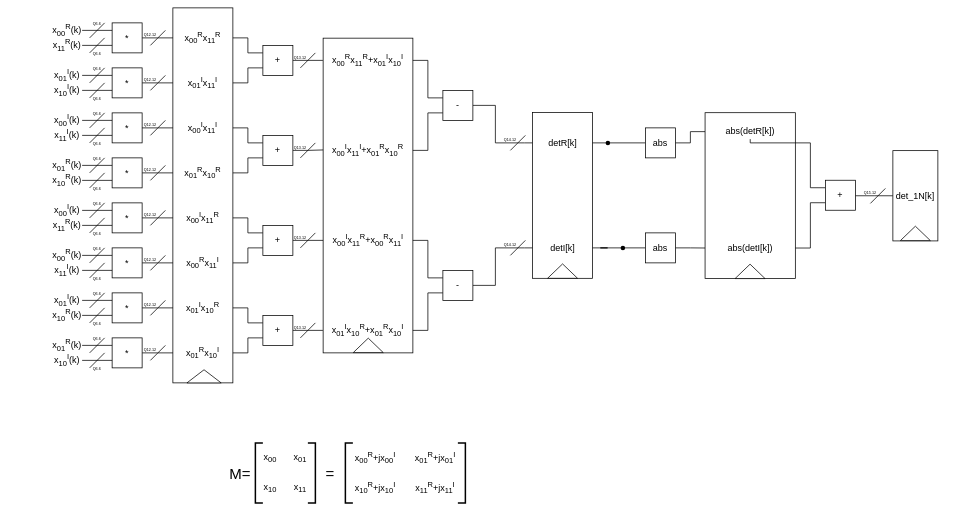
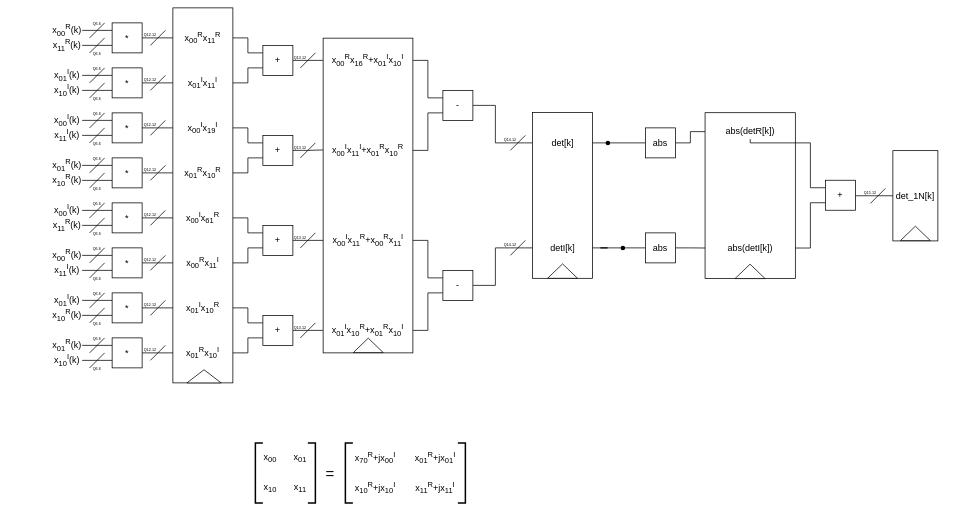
node "x00Rx11R+x01Ix10I": label "x00Rx11R+x01Ix10I" -> "x00Rx16R+x01Ix10I"
node "x00Ix11I": label "x00Ix11I" -> "x00Ix19I"
node "detR[k]": label "detR[k]" -> "det[k]"
node "x00Ix11R": label "x00Ix11R" -> "x00Ix61R"
node "x00R+jx00I": label "x00R+jx00I" -> "x70R+jx00I"
node "M=": removed
